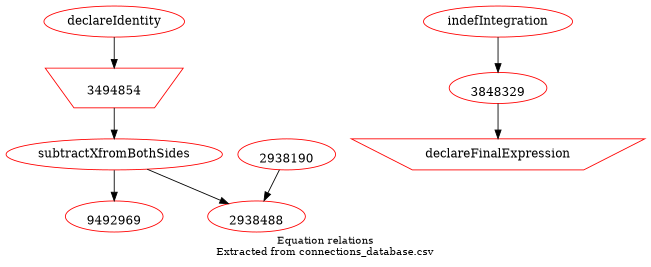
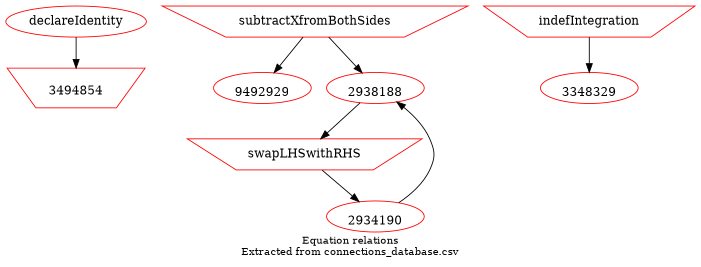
node "indefIntegration": shape ellipse -> invtrapezium
node "3848329": label "3848329" -> "3348329"
edge "3494854" -> "subtractXfromBothSides": removed
node "subtractXfromBothSides": shape ellipse -> invtrapezium
node "2938190": label "2938190" -> "2934190"
node "swapLHSwithRHS": added
node "declareFinalExpression": removed
node "9492969": label "9492969" -> "9492929"
node "2938488": label "2938488" -> "2938188"
